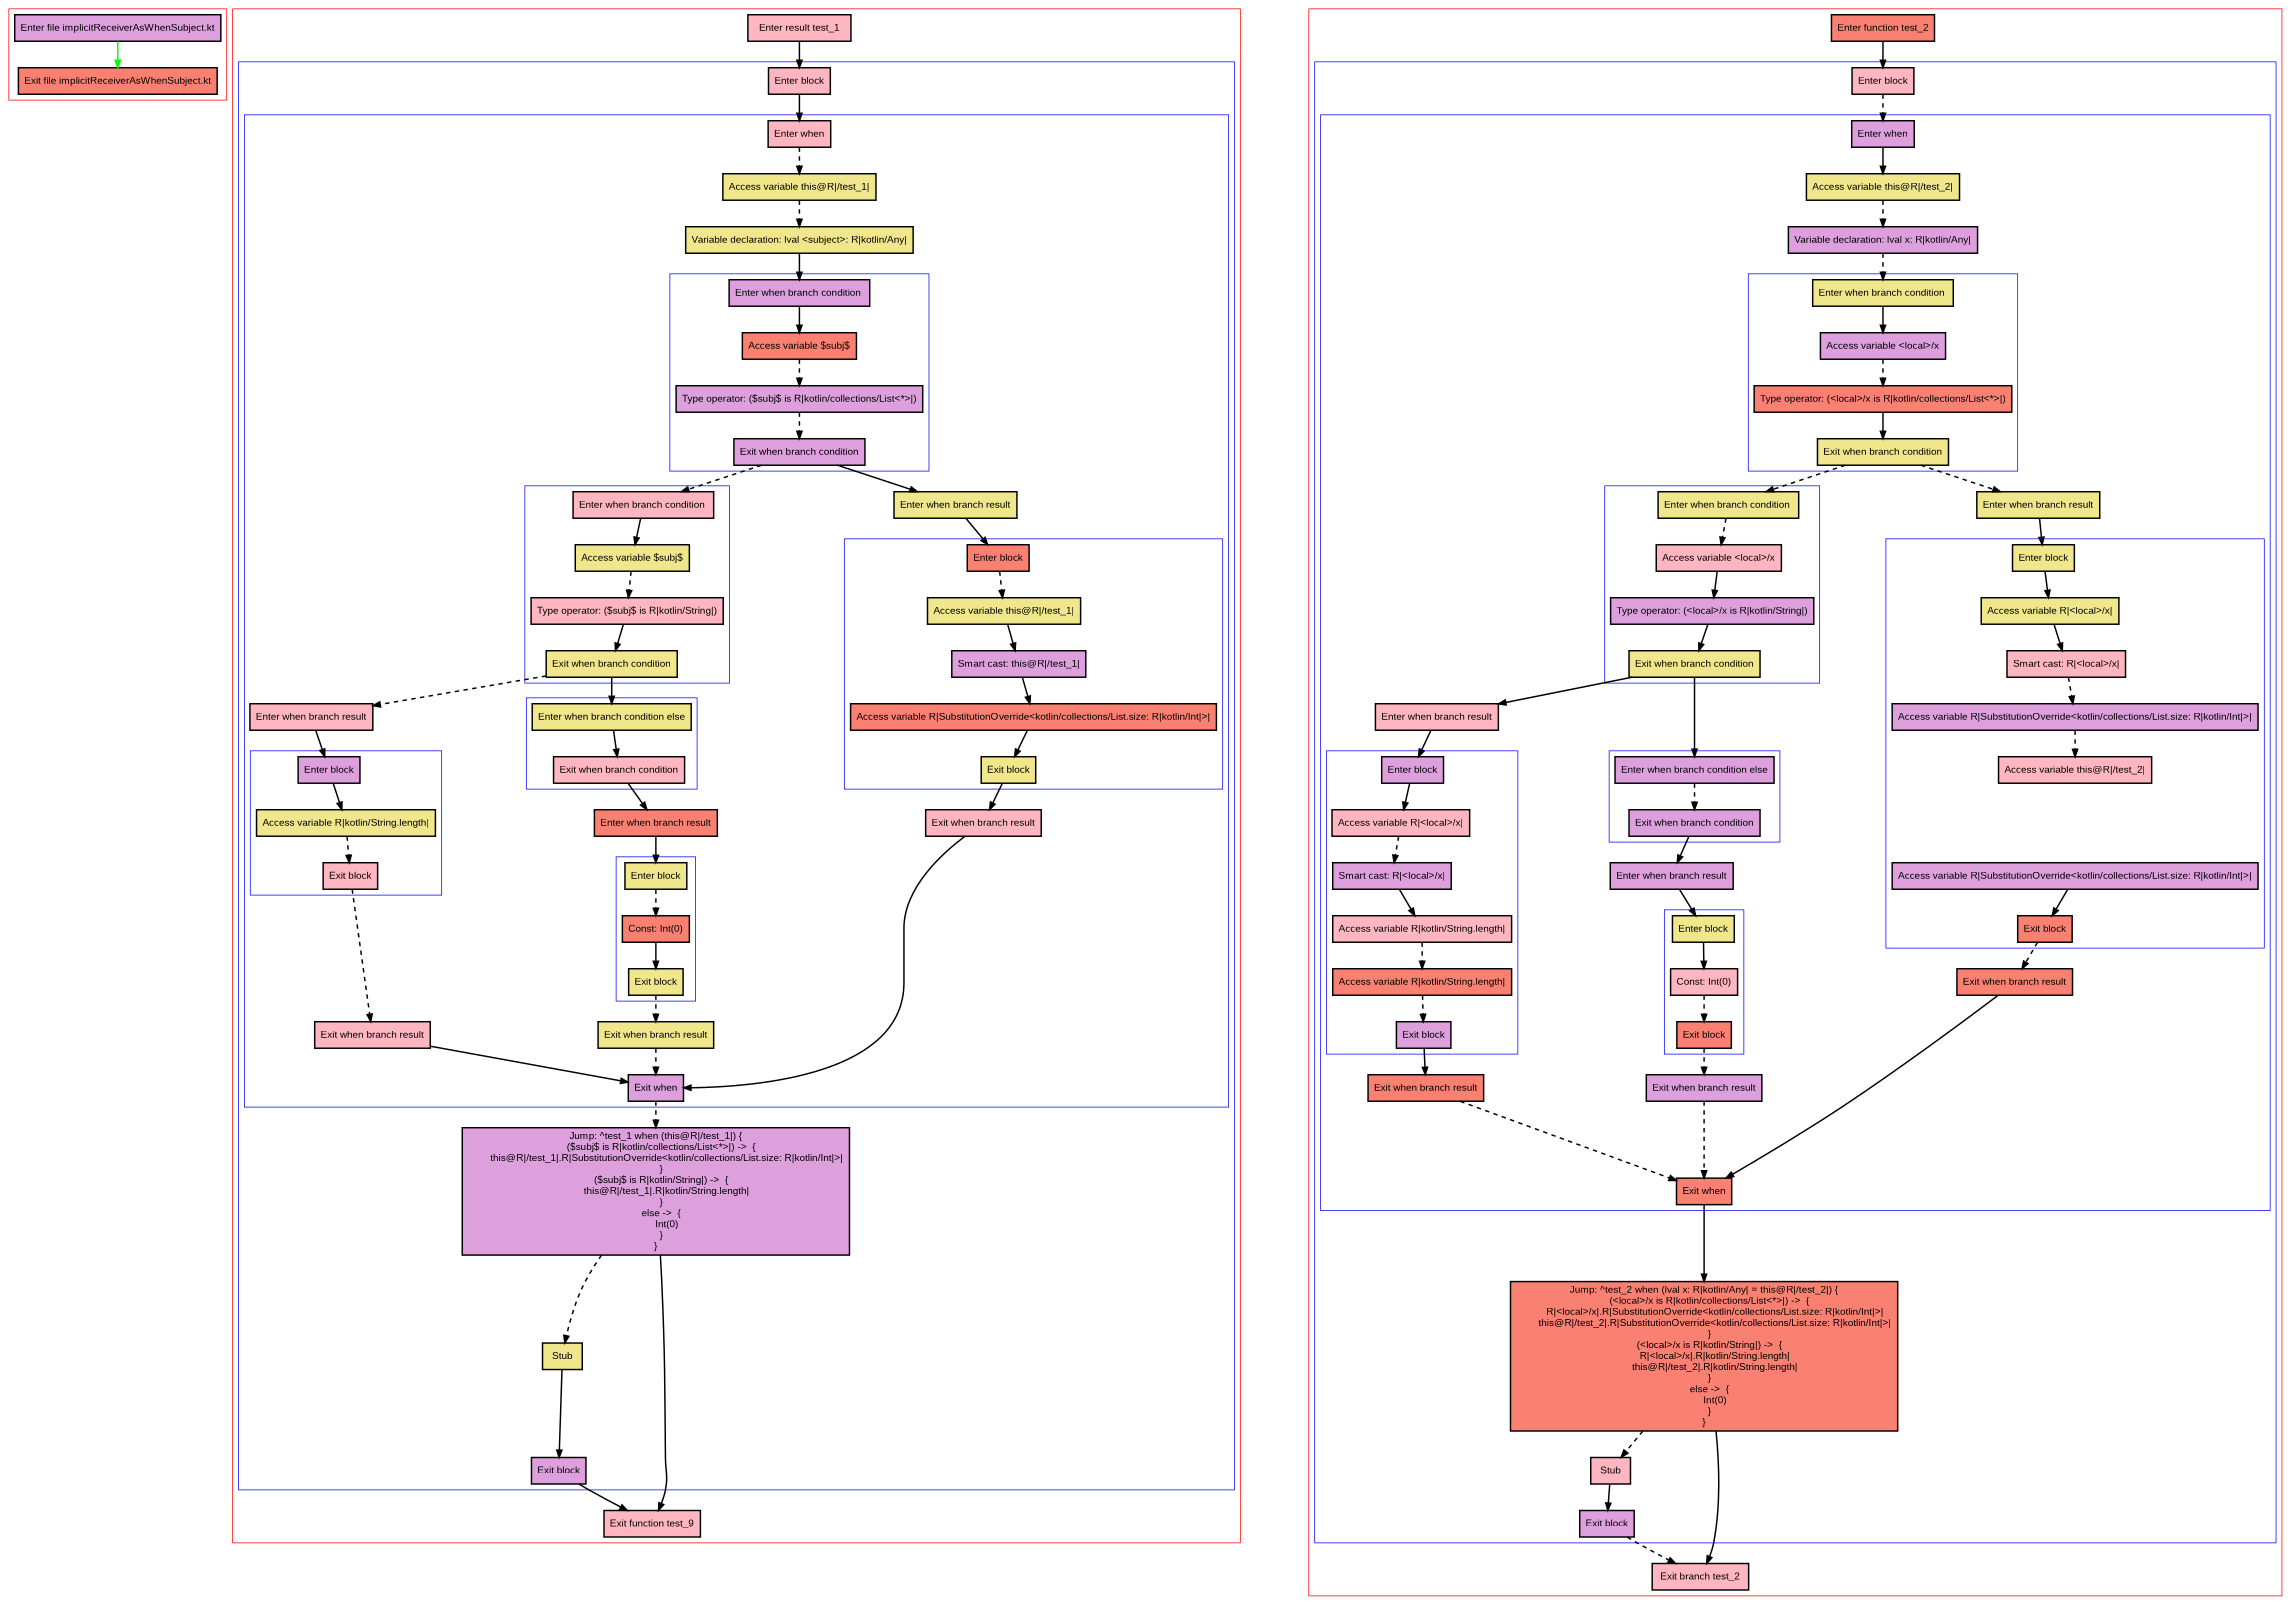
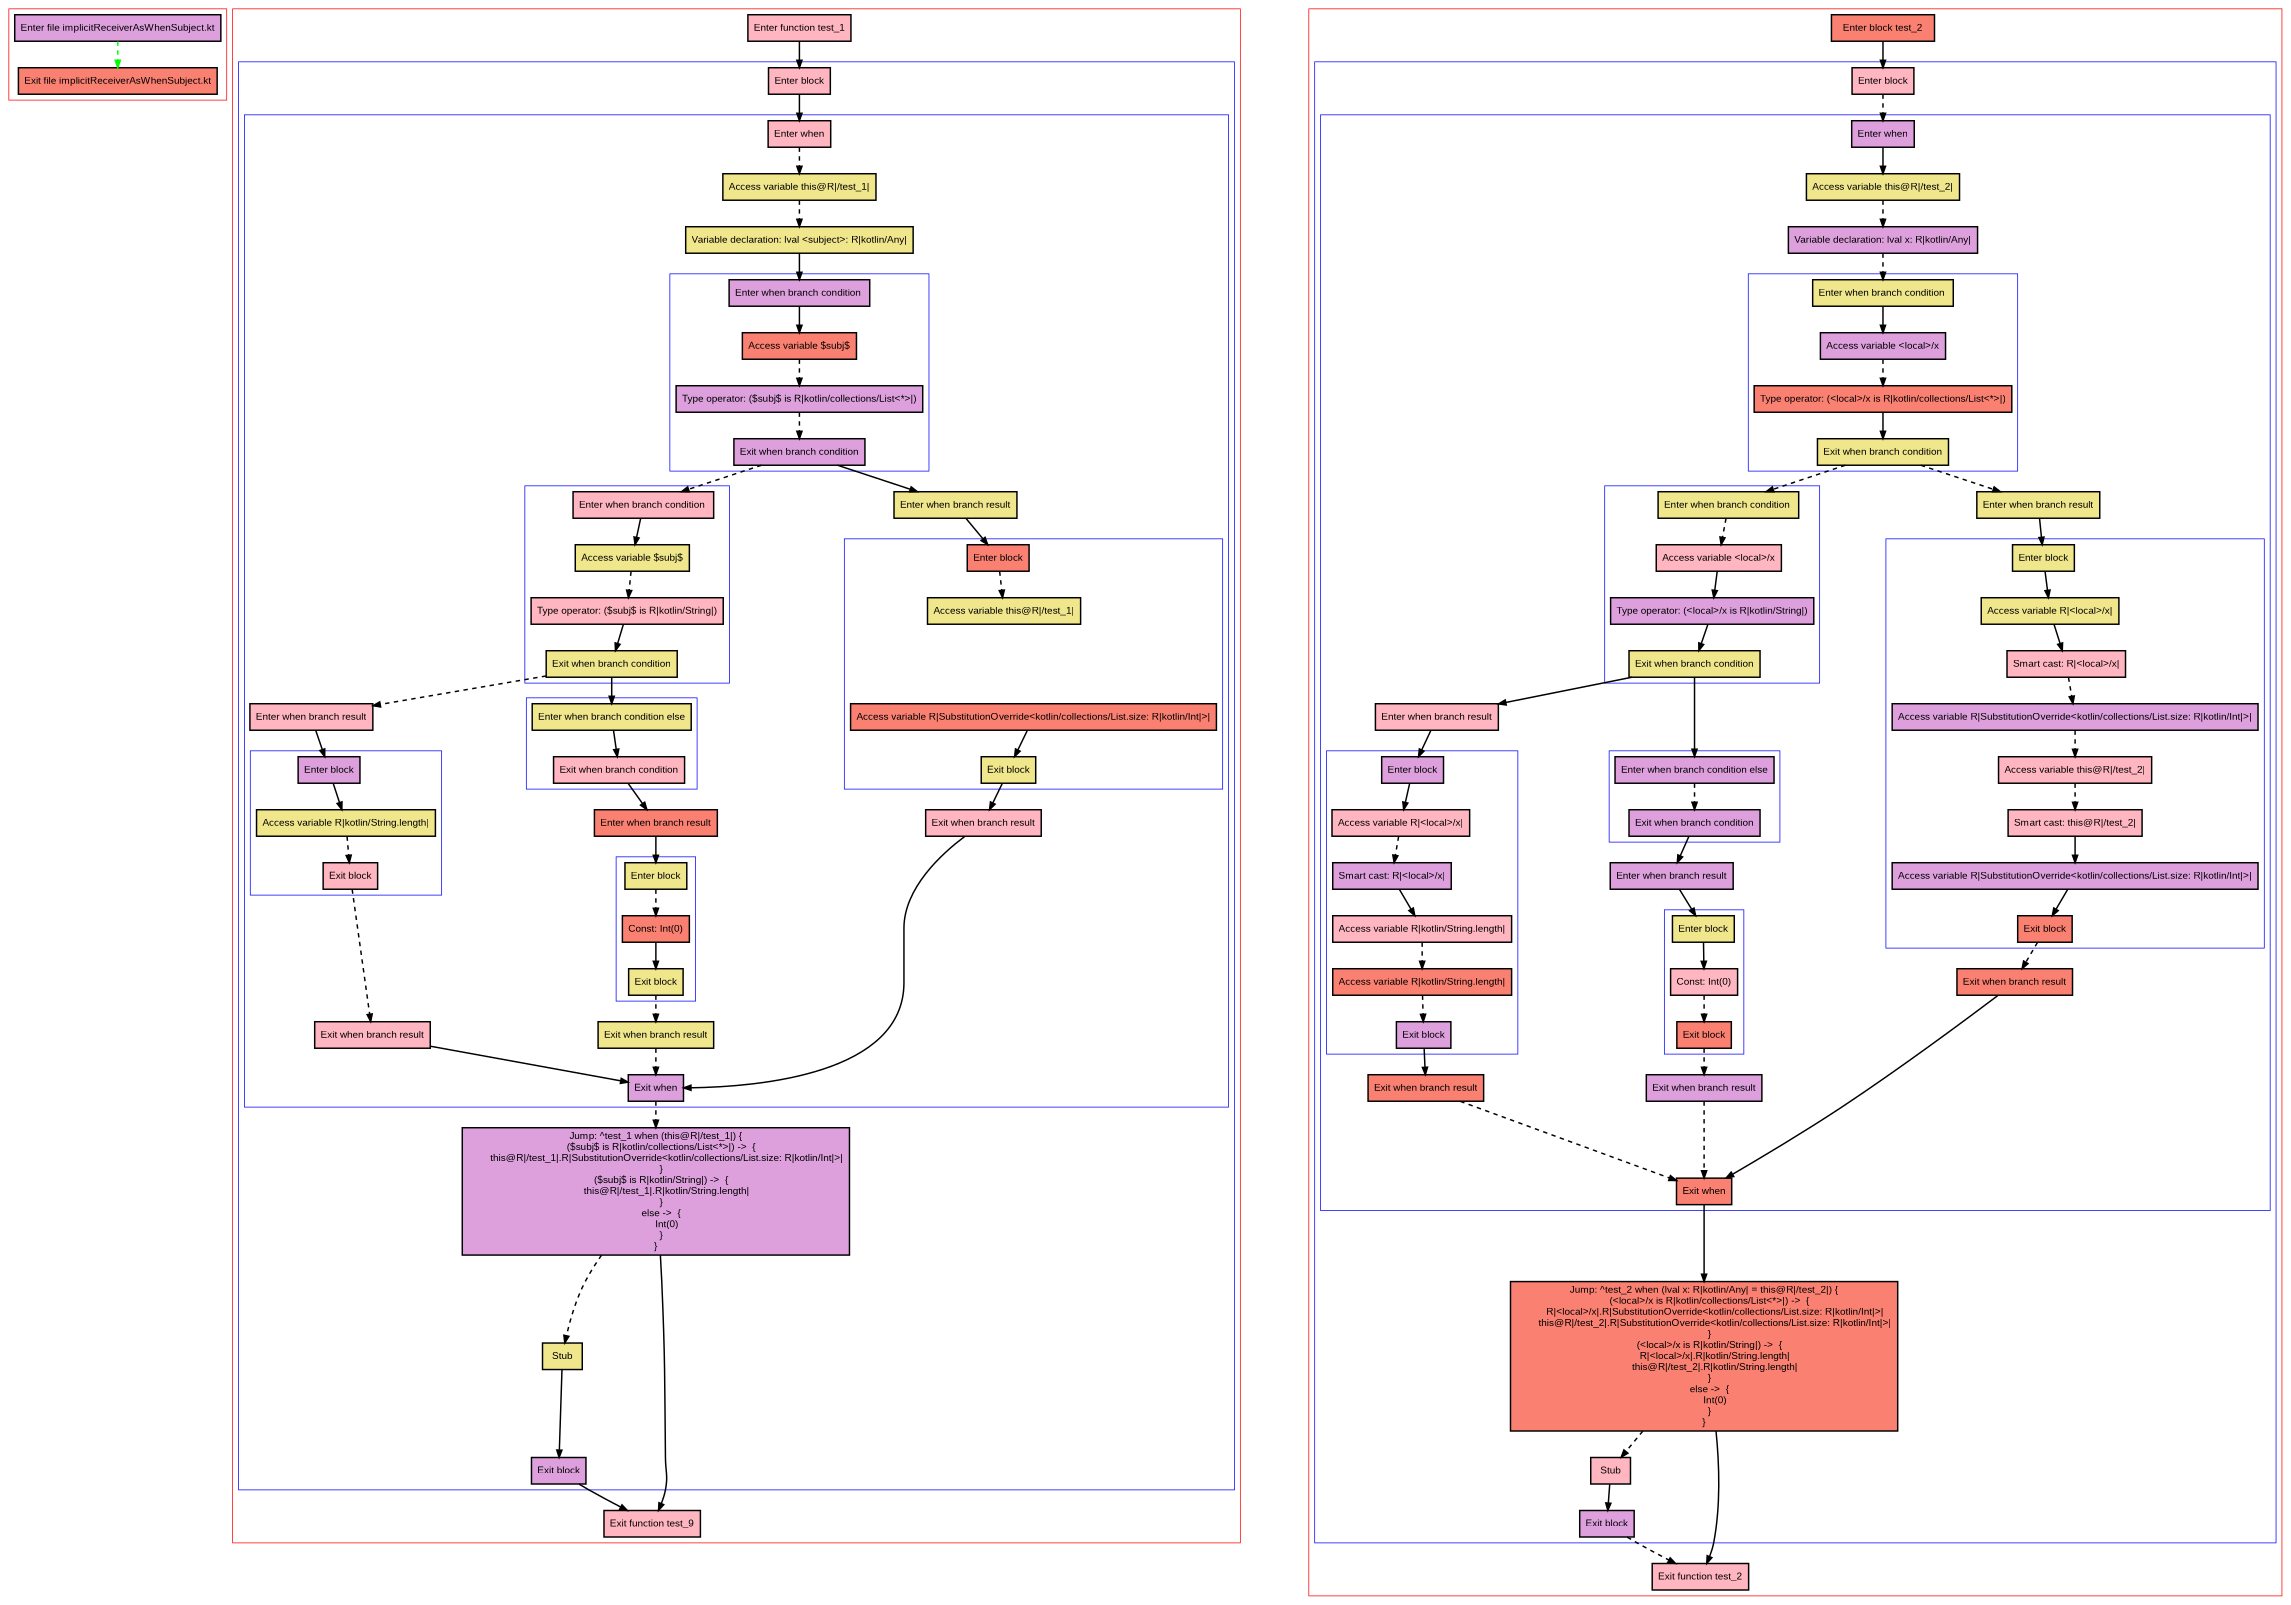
node "Enter result test_1": label "Enter result test_1" -> "Enter function test_1"
node "Enter function test_2": label "Enter function test_2" -> "Enter block test_2"
edge "Enter file implicitReceiverAsWhenSubject.kt" -> "Exit file implicitReceiverAsWhenSubject.kt": style solid -> dashed
node "Smart cast: this@R|/test_1|": removed
node "Smart cast: this@R|/test_2|": added
node "Exit branch test_2": label "Exit branch test_2" -> "Exit function test_2"
